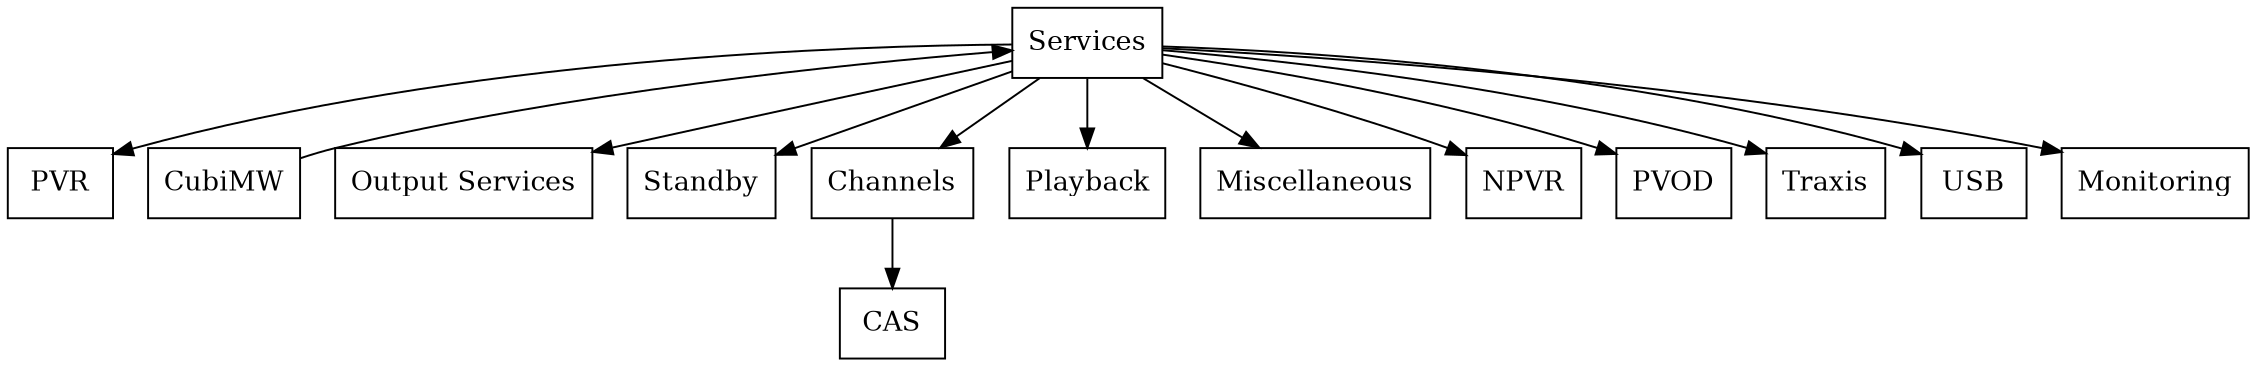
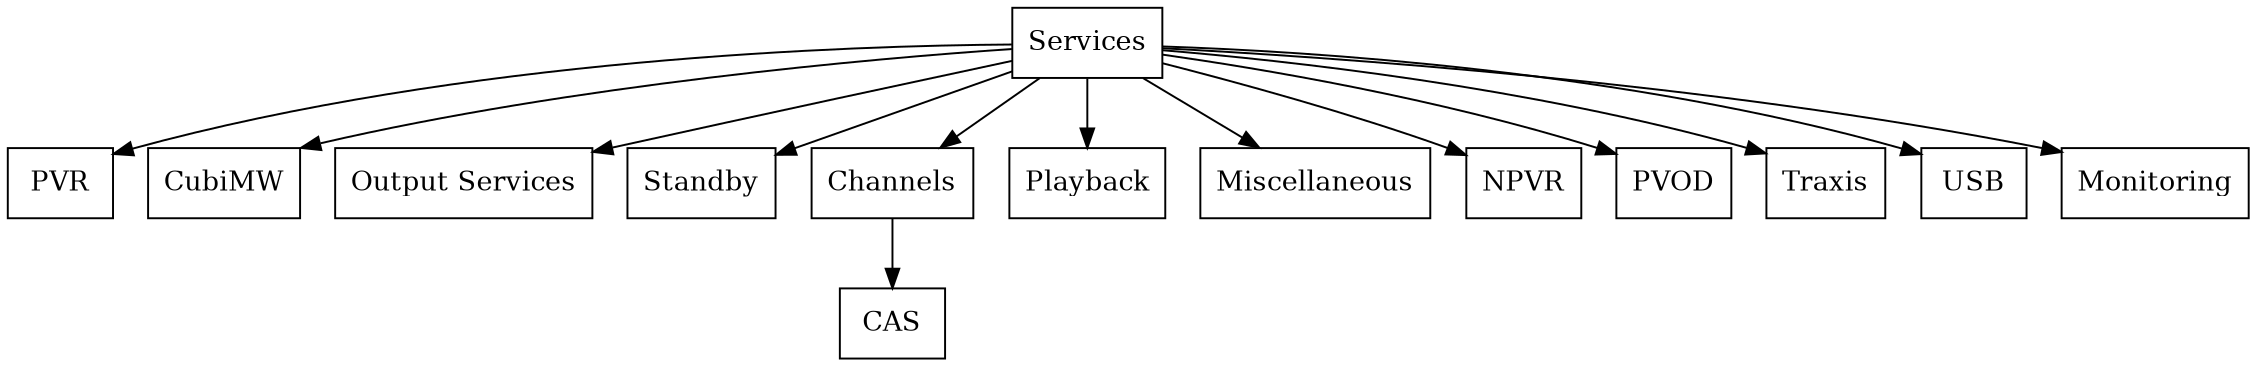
edge "CubiMW" -> "Services": reversed
